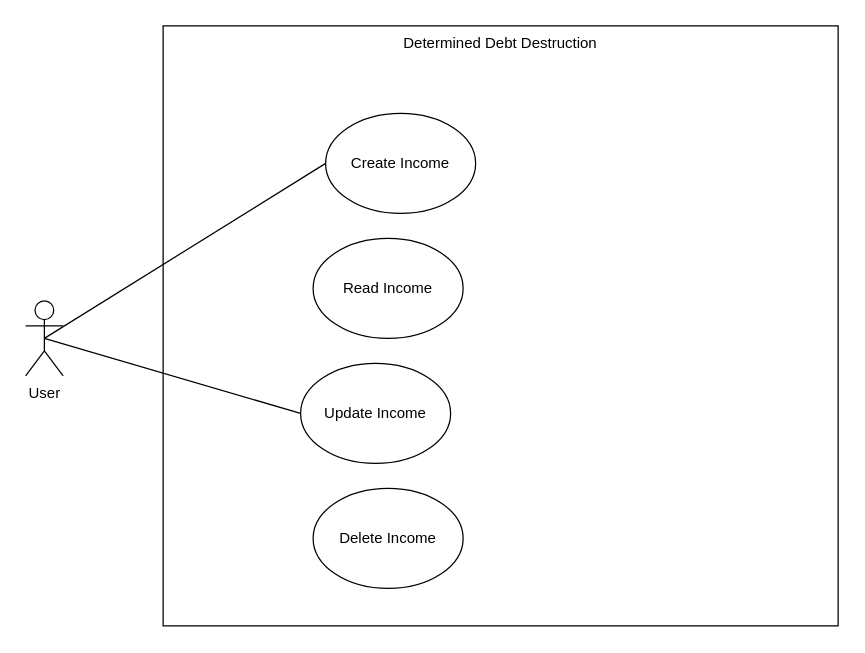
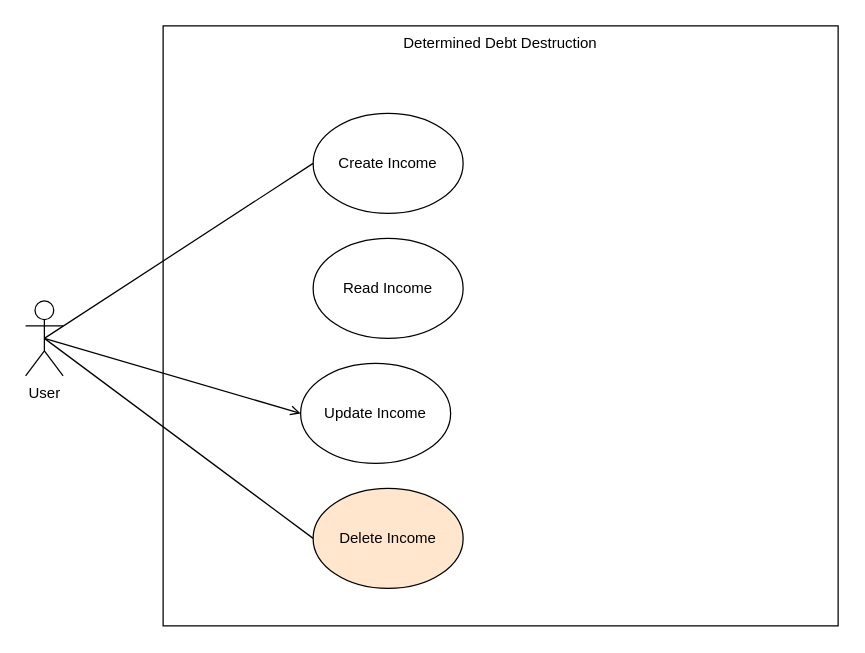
node "Create Income": moved (401, 163) -> (388, 163)
edge "User" -- "Update Income": arrowhead none -> open
edge "User" -- "Delete Income": added
node "Delete Income": fillcolor #ffffff -> #ffe6cc
